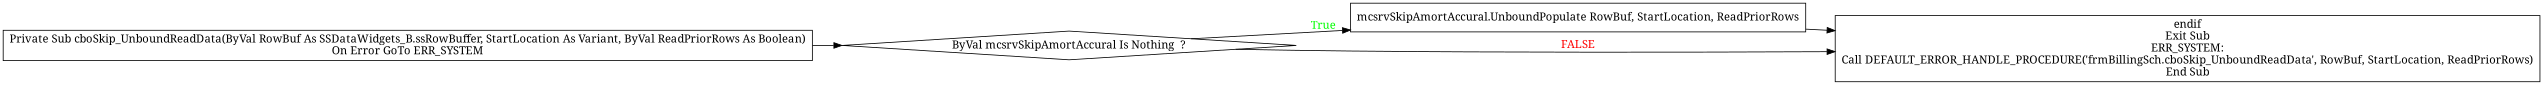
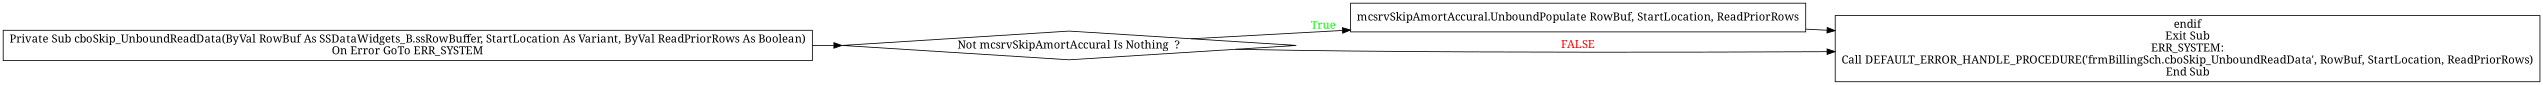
node "ByVal mcsrvSkipAmortAccural Is Nothing  ?": label "ByVal mcsrvSkipAmortAccural Is Nothing  ?" -> "Not mcsrvSkipAmortAccural Is Nothing  ?"
